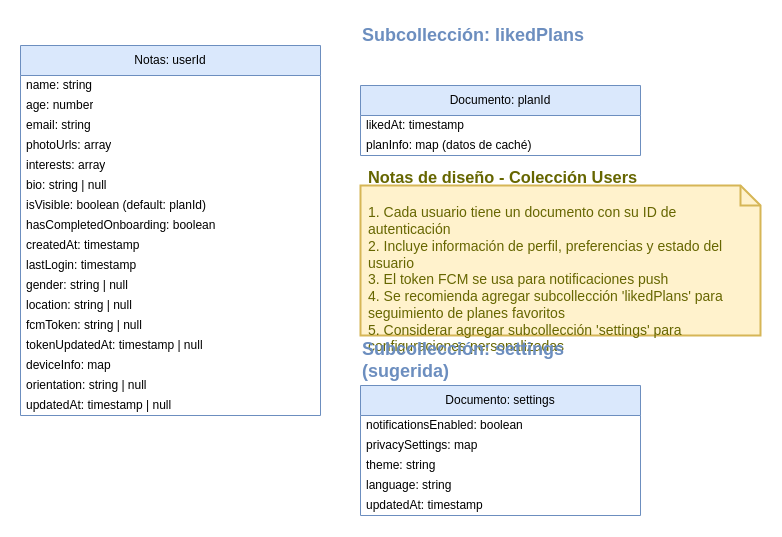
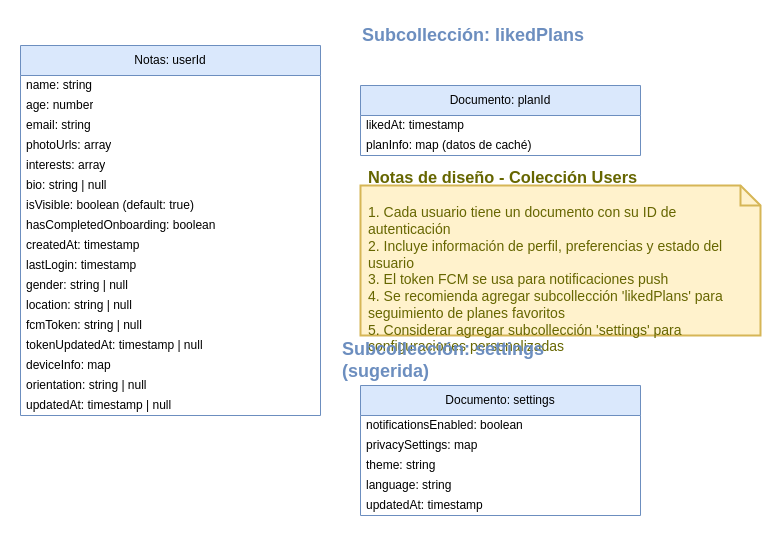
node "isVisible: boolean (default: planId)": label "isVisible: boolean (default: planId)" -> "isVisible: boolean (default: true)"
node "Subcollección: settings (sugerida)": moved (501, 361) -> (481, 361)
